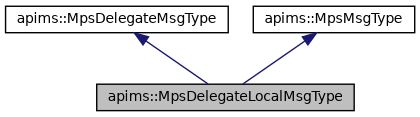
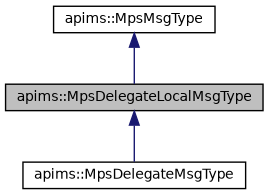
edge "apims::MpsDelegateLocalMsgType" -> "apims::MpsDelegateMsgType": reversed
